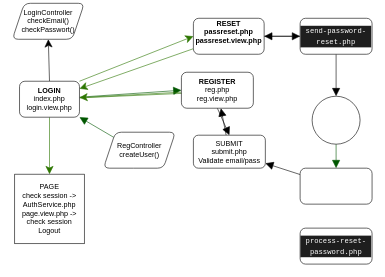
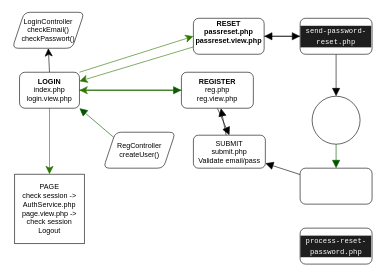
node "LoginController checkEmail() checkPasswort()": moved (48, 21) -> (48, 30)
node "LOGIN index.php login.view.php": moved (50, 99) -> (50, 90)
